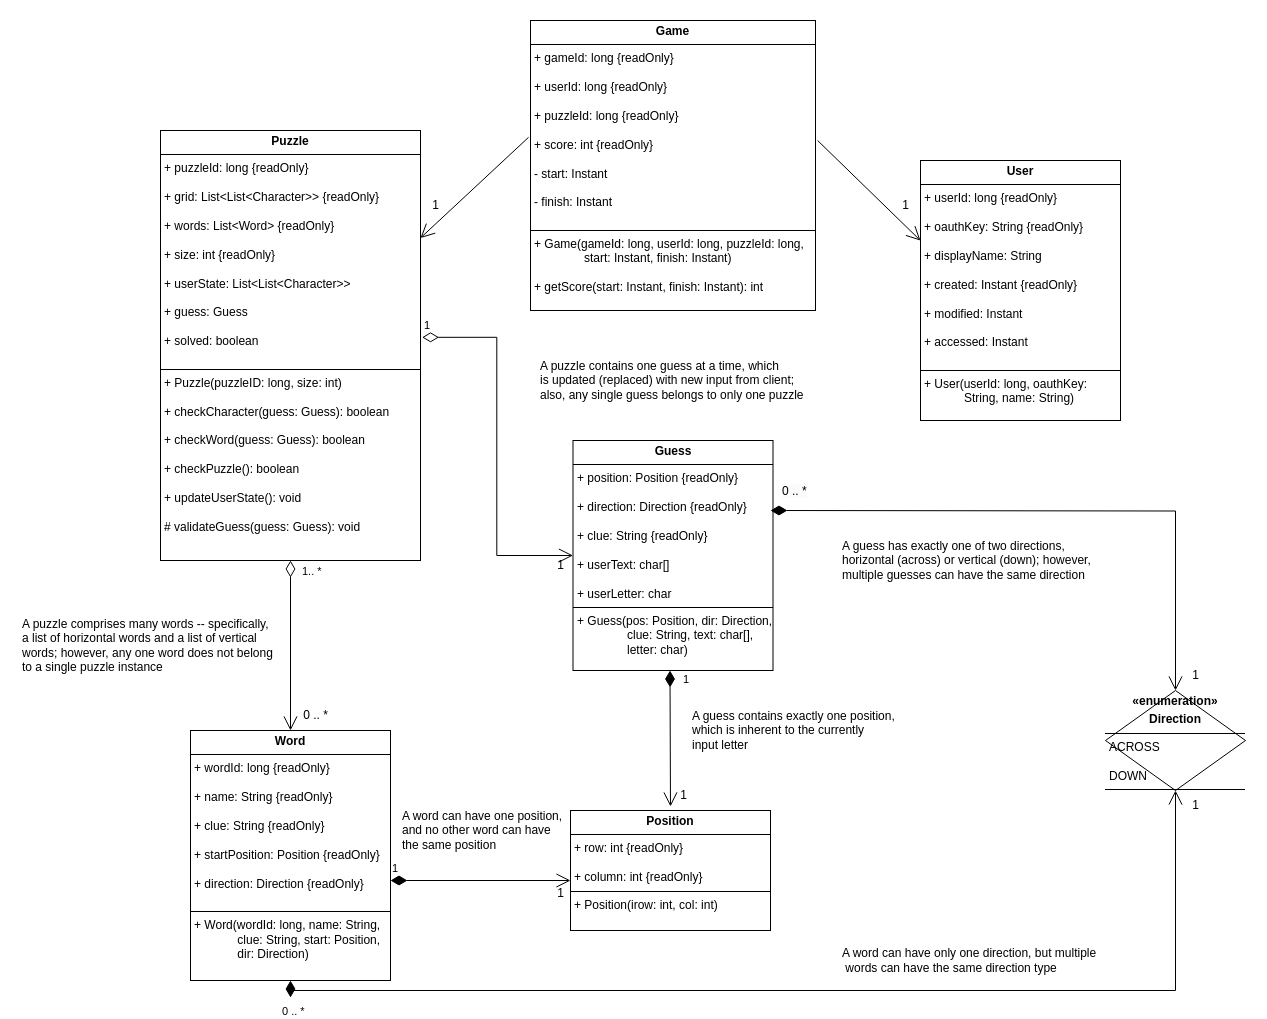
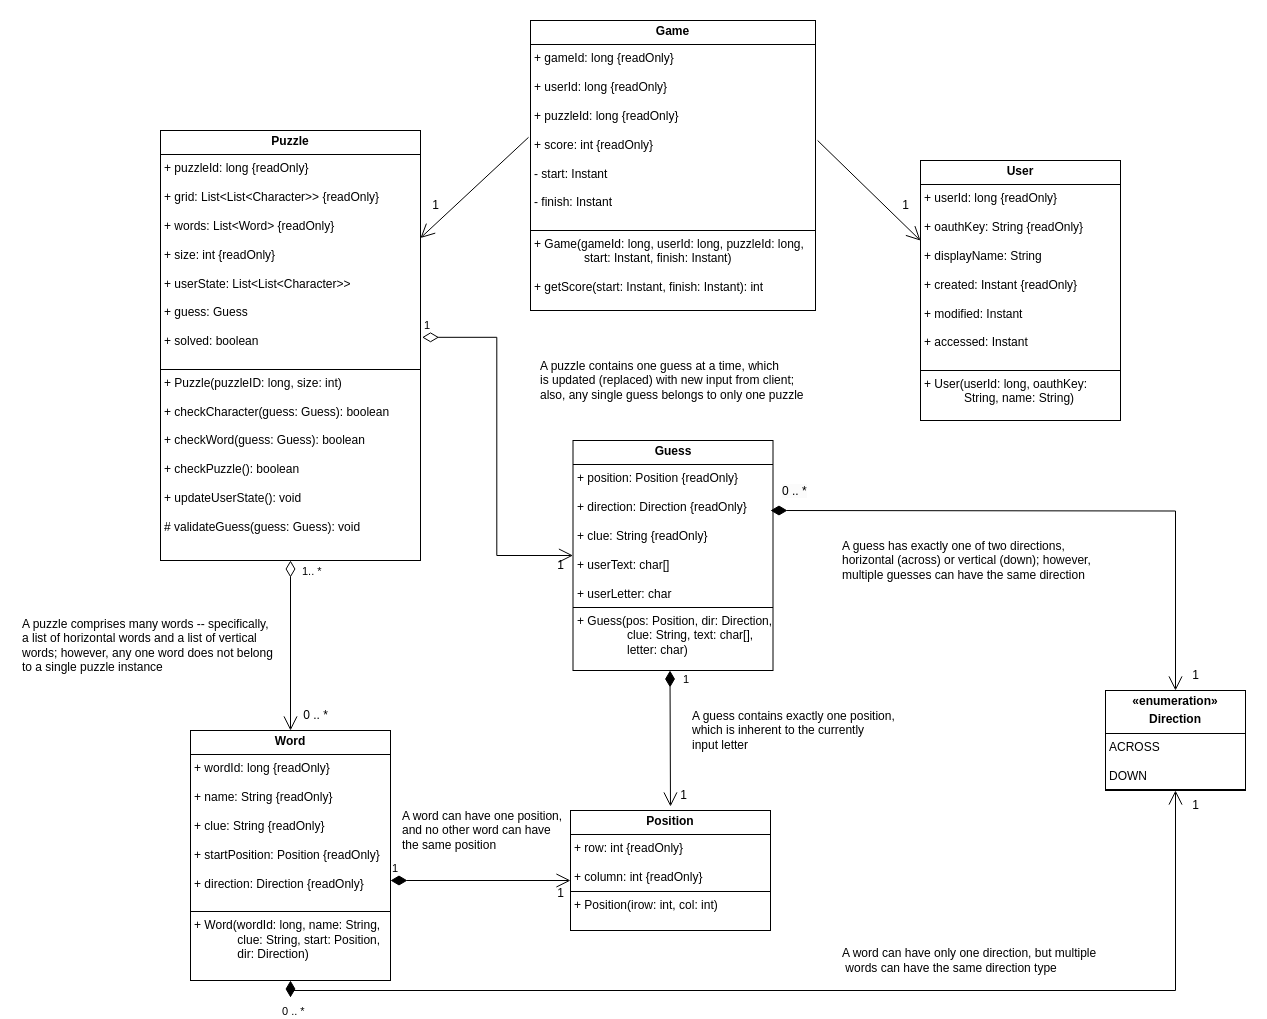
node "«enumeration» Direction ACROSS DOWN": shape diamond -> rectangle
